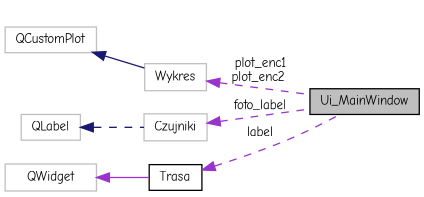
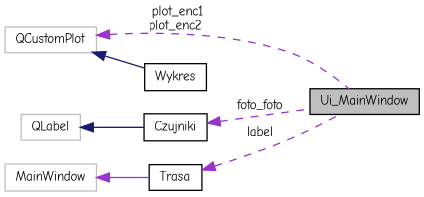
node "Wykres": color grey75 -> black
edge "Ui_MainWindow" -> "Wykres": now "Ui_MainWindow" -> "QCustomPlot"
edge "Ui_MainWindow" -> "Czujniki": label " foto_label" -> " foto_foto"
edge "Czujniki" -> "QLabel": style dashed -> solid
node "Czujniki": color grey75 -> black
node "QWidget": label "QWidget" -> "MainWindow"
